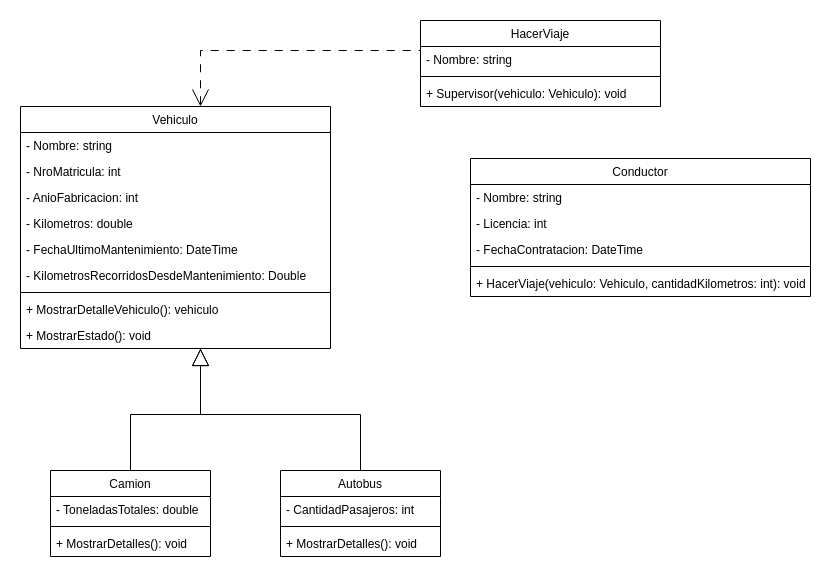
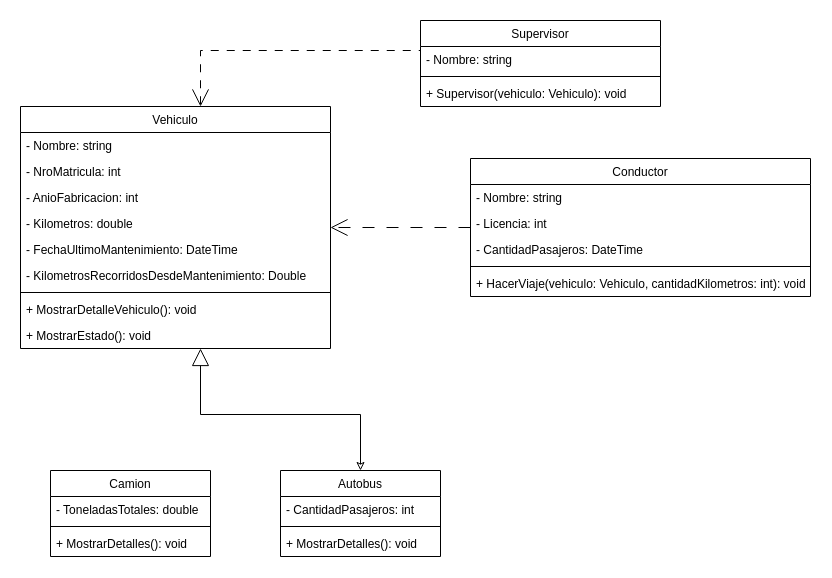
node "HacerViaje": label "HacerViaje" -> "Supervisor"
edge "Conductor" -> "Vehiculo": added
node "- FechaContratacion: DateTime": label "- FechaContratacion: DateTime" -> "- CantidadPasajeros: DateTime"
node "+ MostrarDetalleVehiculo(): vehiculo": label "+ MostrarDetalleVehiculo(): vehiculo" -> "+ MostrarDetalleVehiculo(): void"
edge "Camion" -> "Vehiculo": removed
edge "Autobus" -> "Vehiculo": arrowhead none -> classic
